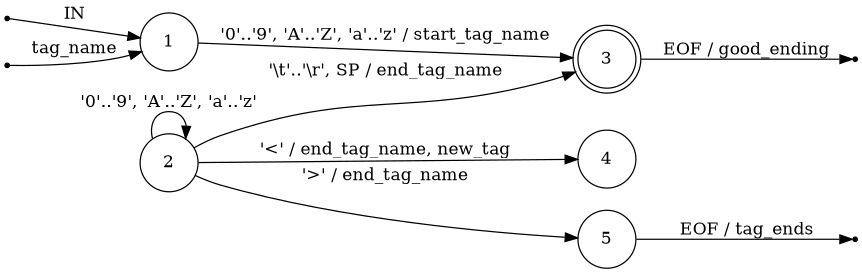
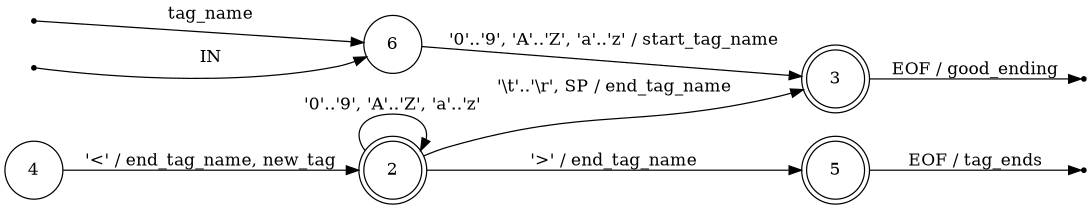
node "1": label "1" -> "6"
edge "2" -> "4": reversed
node "2": shape circle -> doublecircle
node "5": shape circle -> doublecircle
